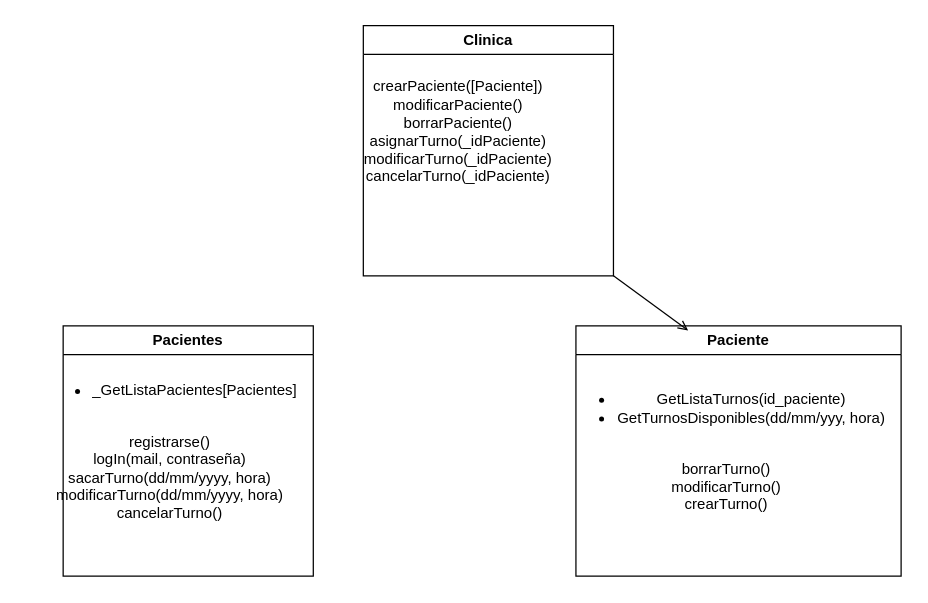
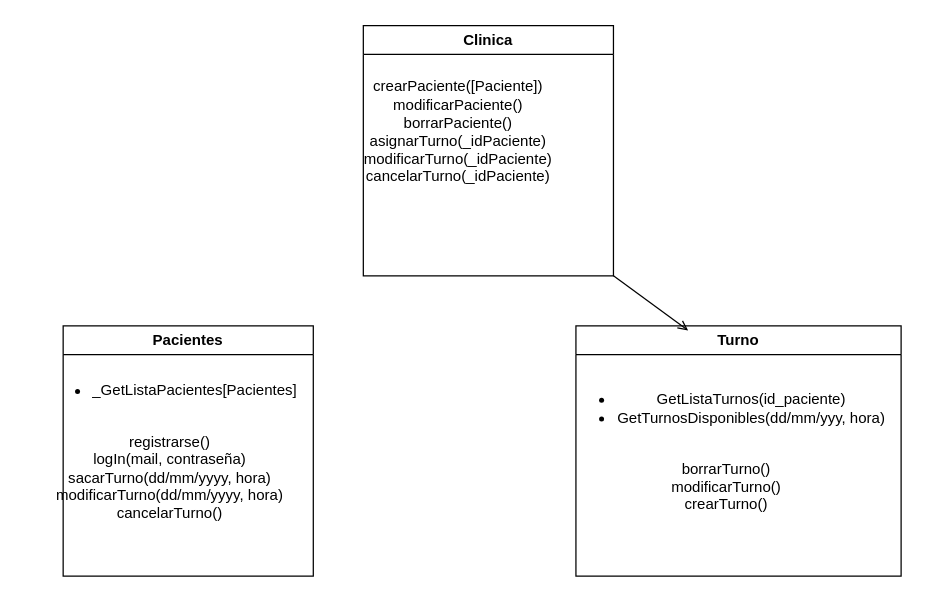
node "Paciente": label "Paciente" -> "Turno"
